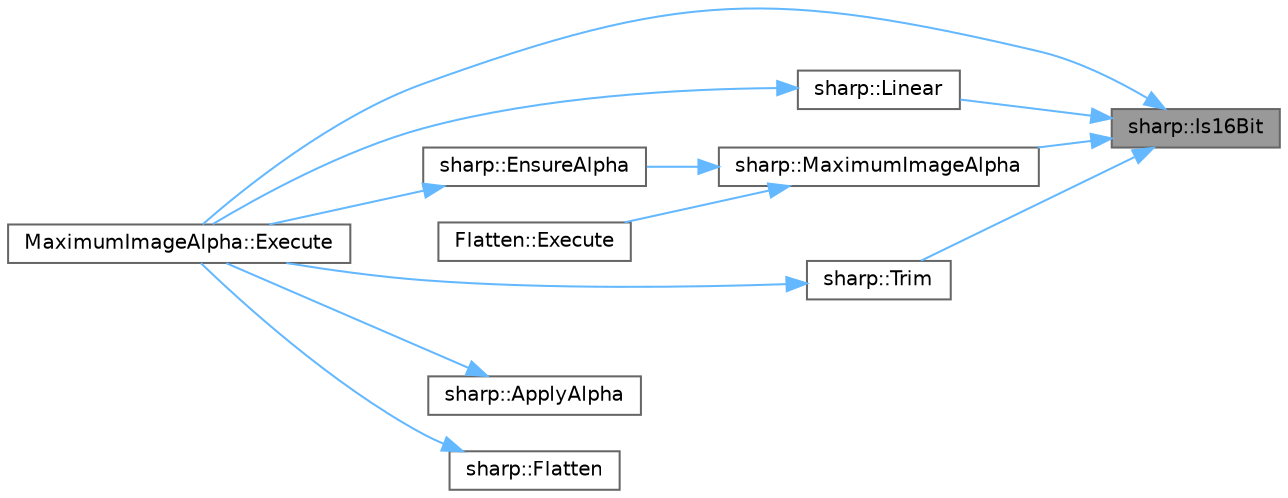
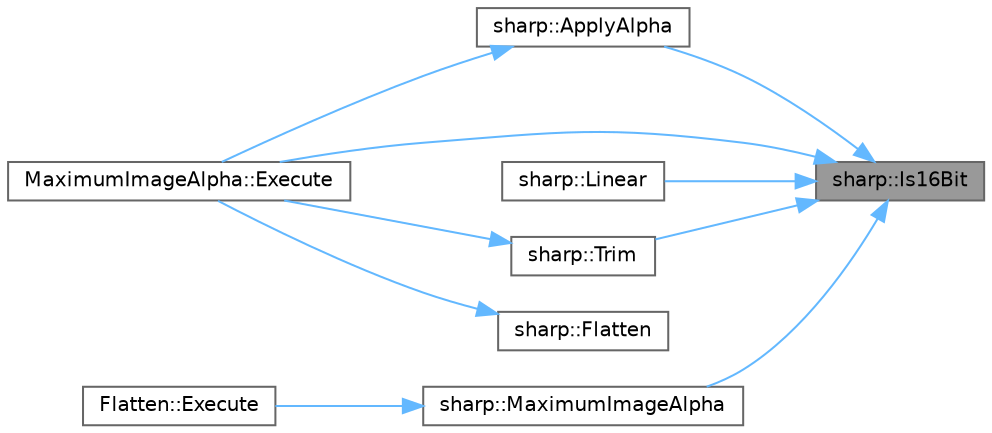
edge "sharp::ApplyAlpha" -> "sharp::Is16Bit": added
edge "MaximumImageAlpha::Execute" -> "sharp::Linear": removed
node "sharp::EnsureAlpha": removed
